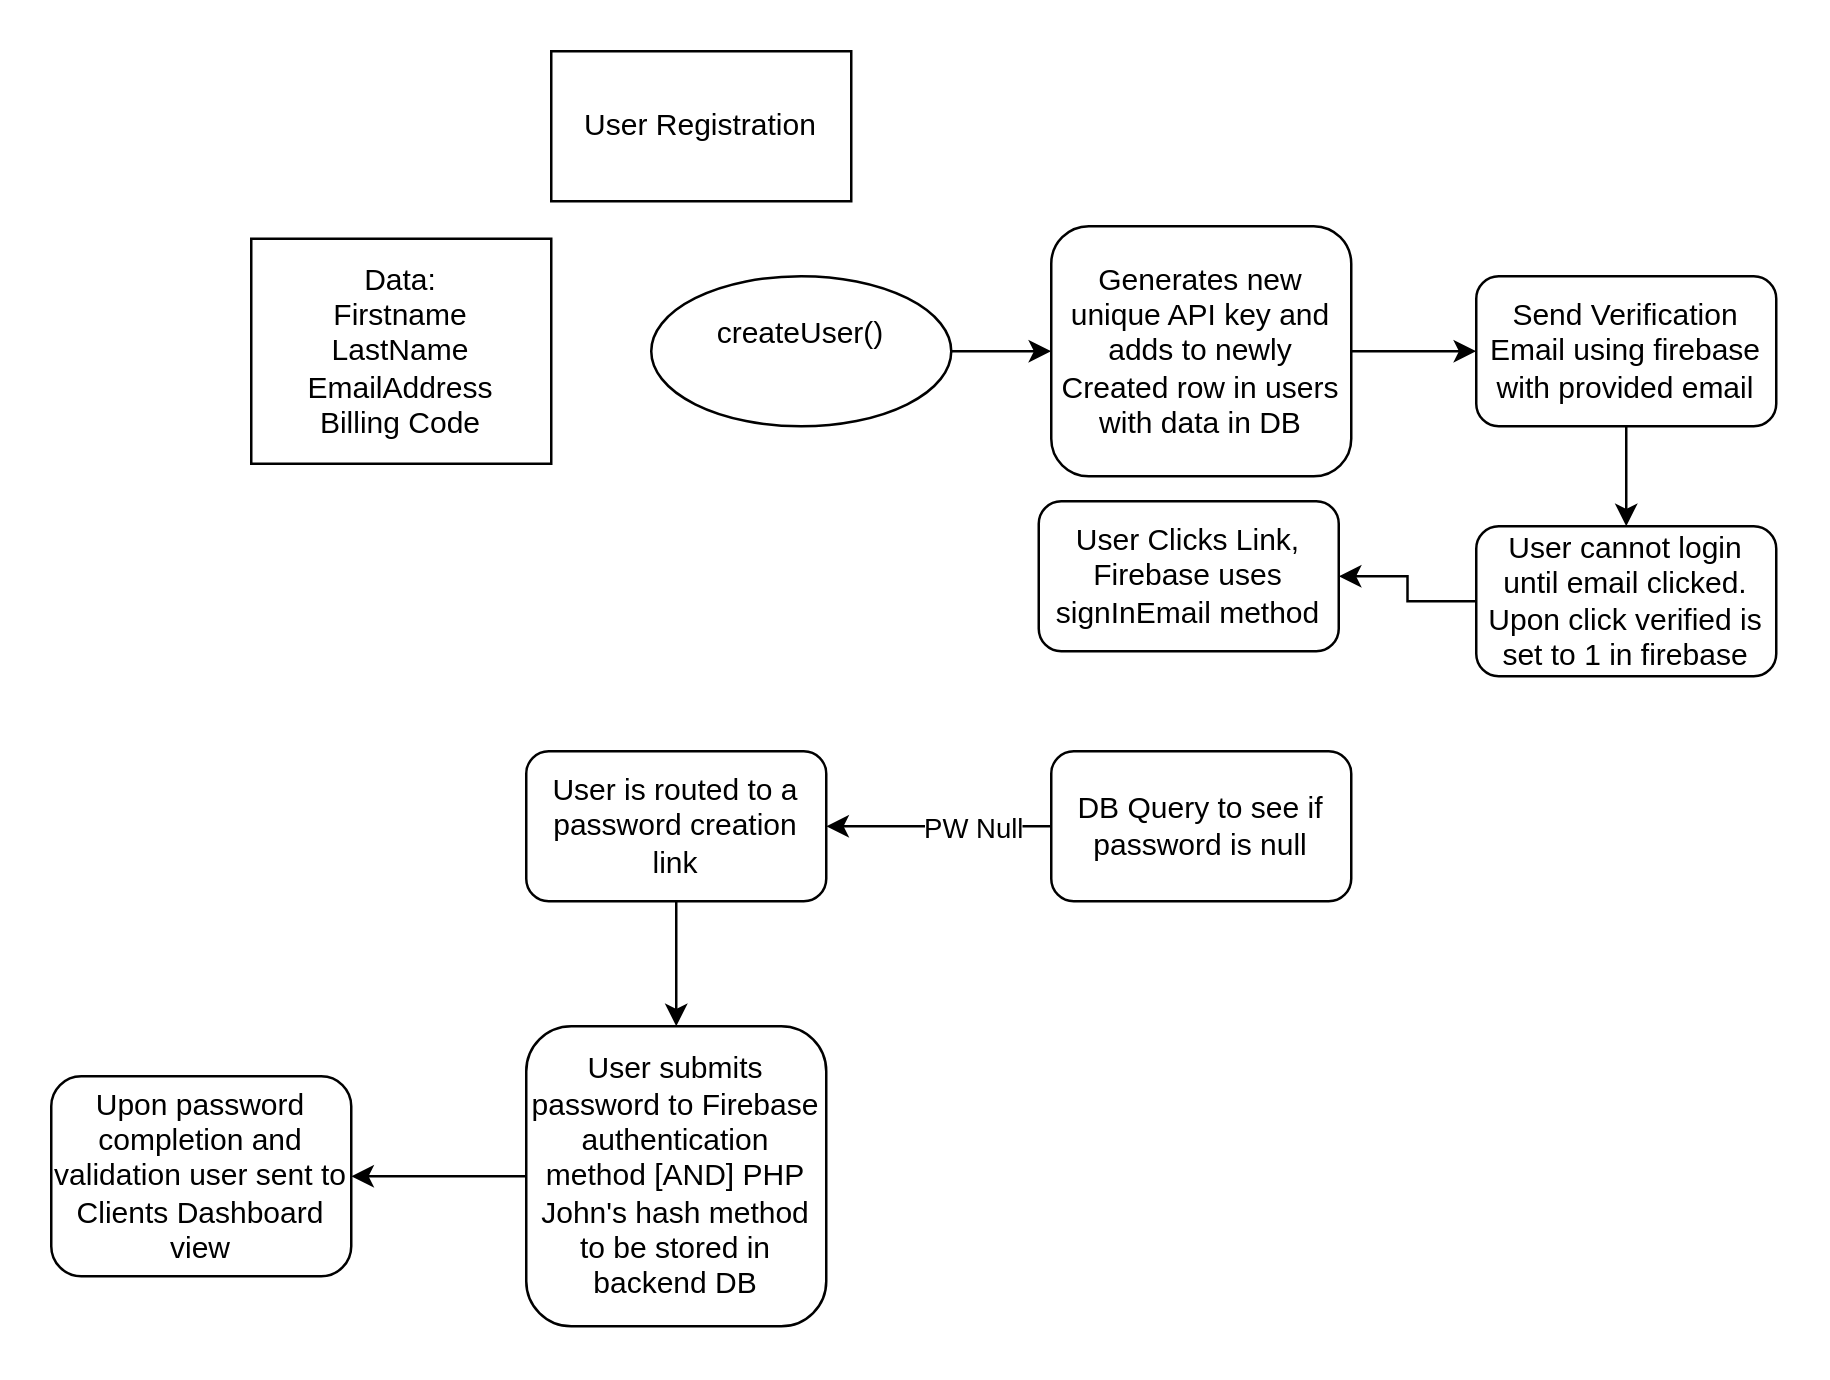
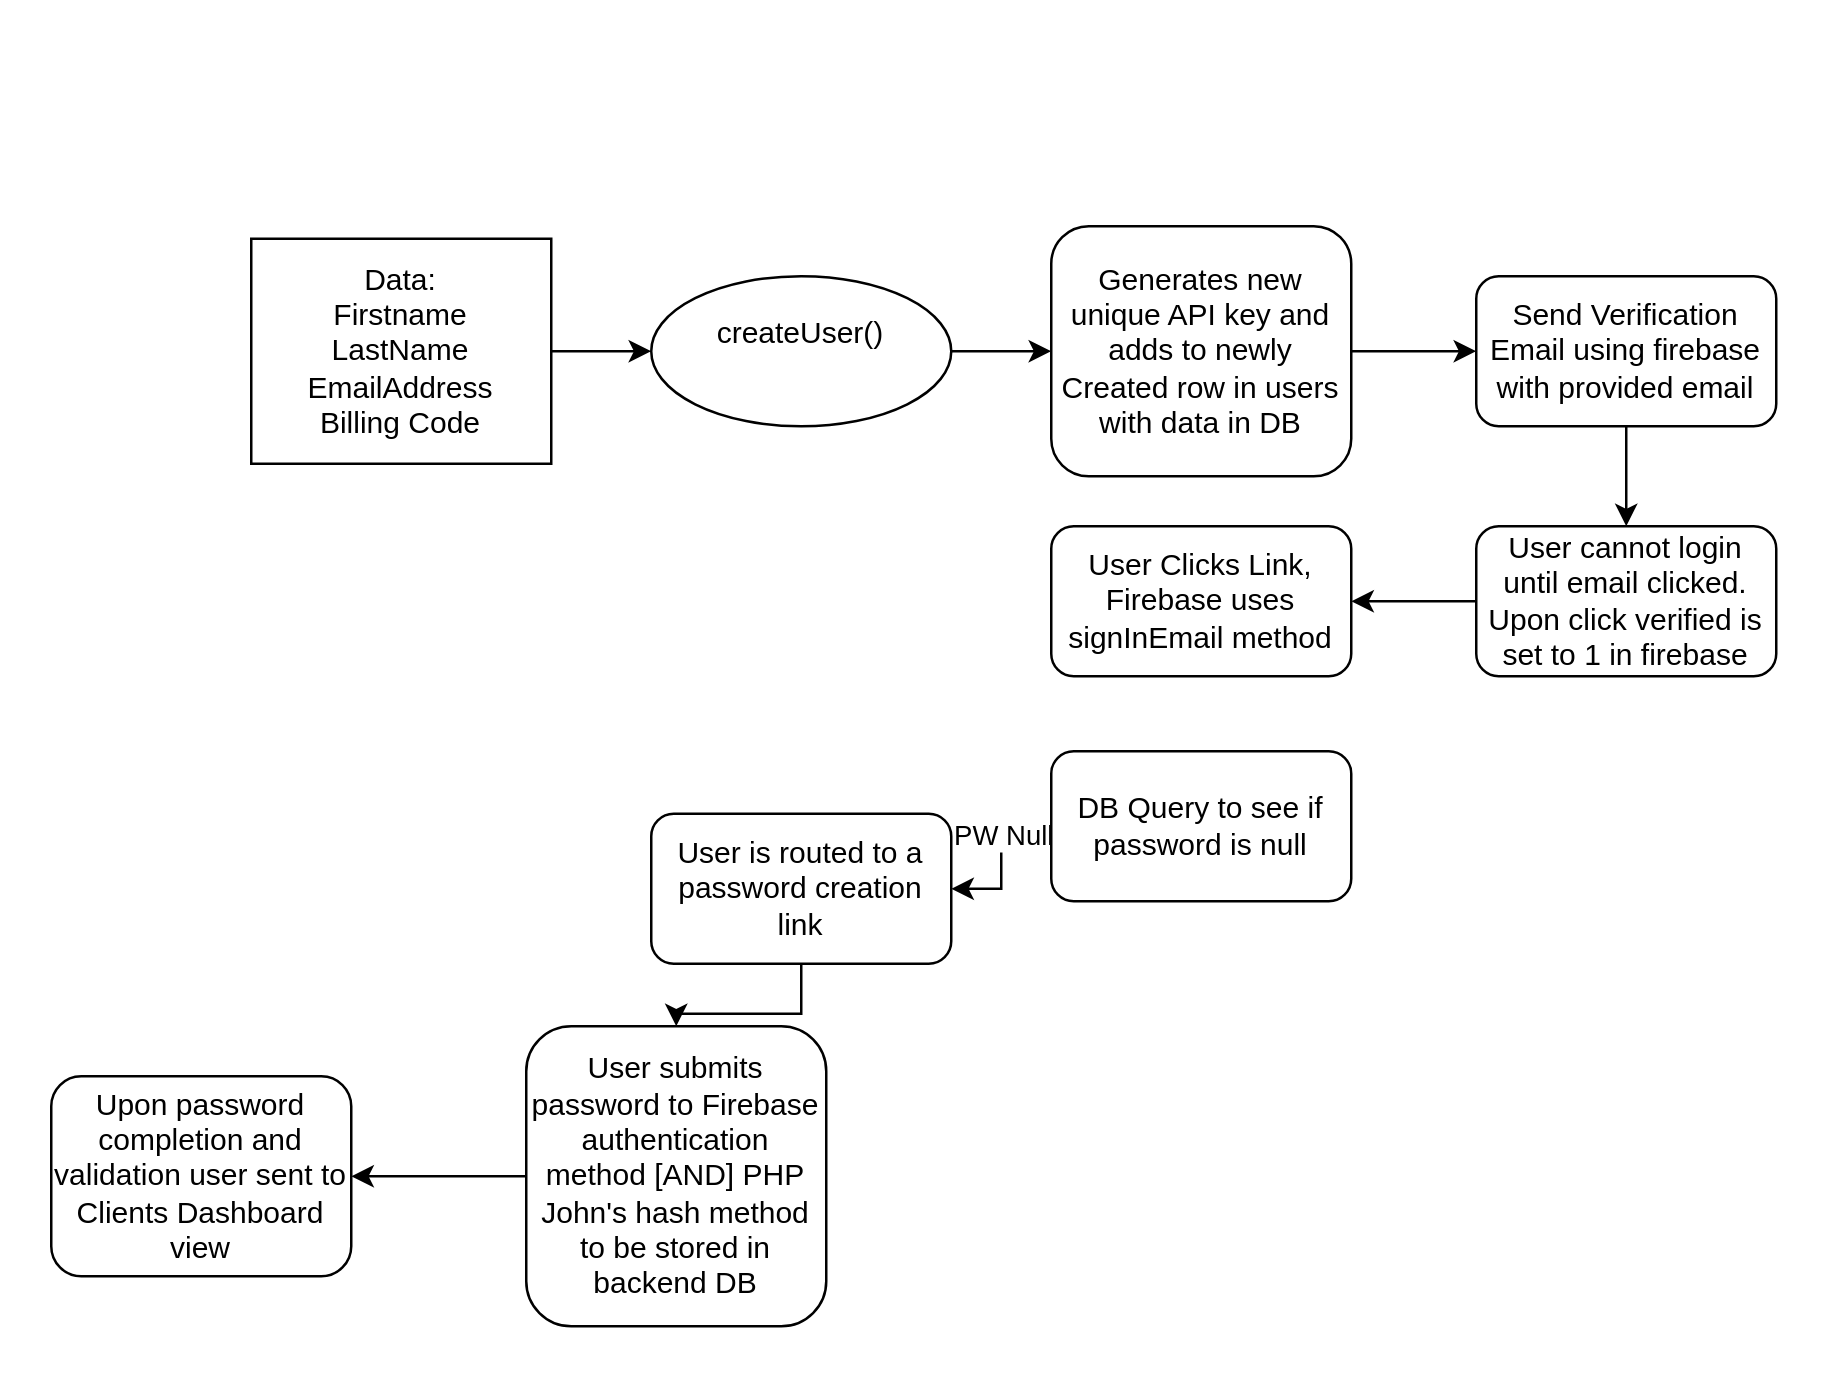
node "User Registration": removed
edge "Data: Firstname LastName EmailAddress Billing Code" -> "createUser()": added
node "User Clicks Link, Firebase uses signInEmail method": moved (1189, 576) -> (1201, 601)
node "User is routed to a password creation link": moved (676, 826) -> (801, 889)
